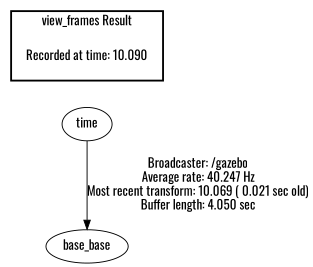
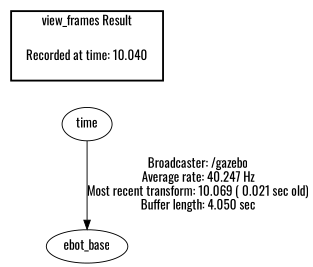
node "Recorded at time: 10.090": label "Recorded at time: 10.090" -> "Recorded at time: 10.040"
node "base_base": label "base_base" -> "ebot_base"
